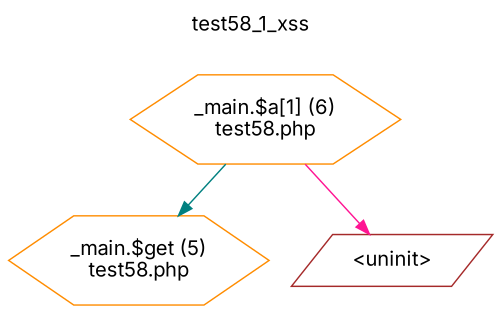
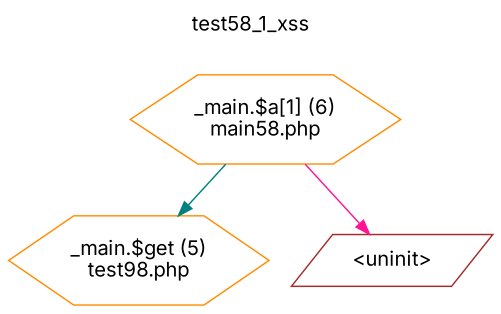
node "_main.$a[1] (6) test58.php": label "_main.$a[1] (6) test58.php" -> "_main.$a[1] (6) main58.php"
node "_main.$get (5) test58.php": label "_main.$get (5) test58.php" -> "_main.$get (5) test98.php"
